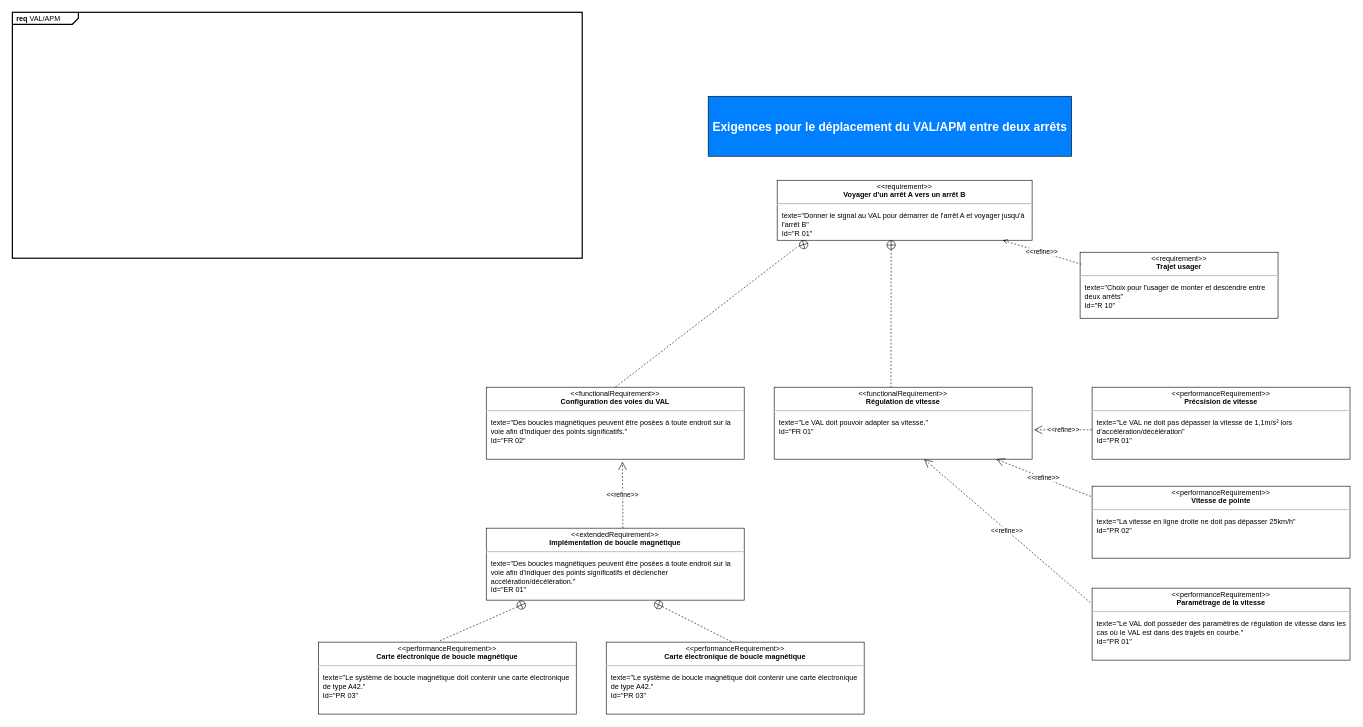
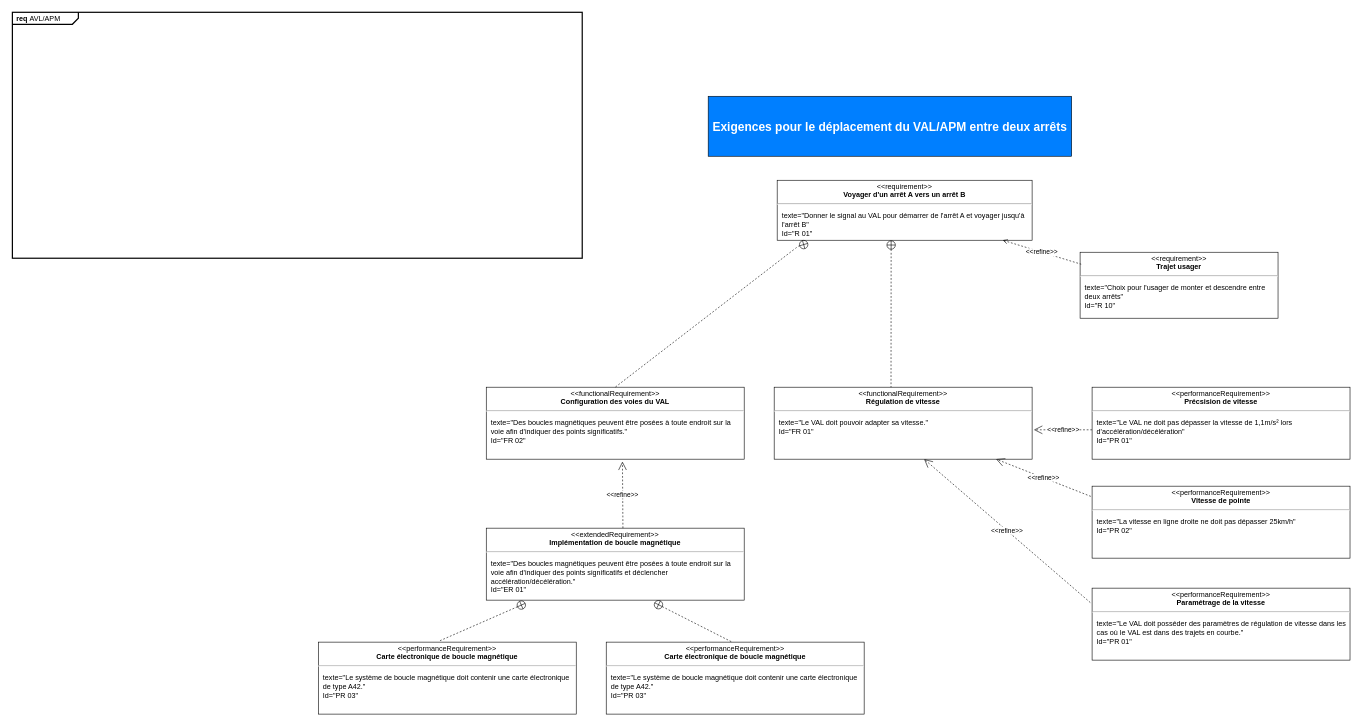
node "req VAL/APM": label "req VAL/APM" -> "req AVL/APM"
